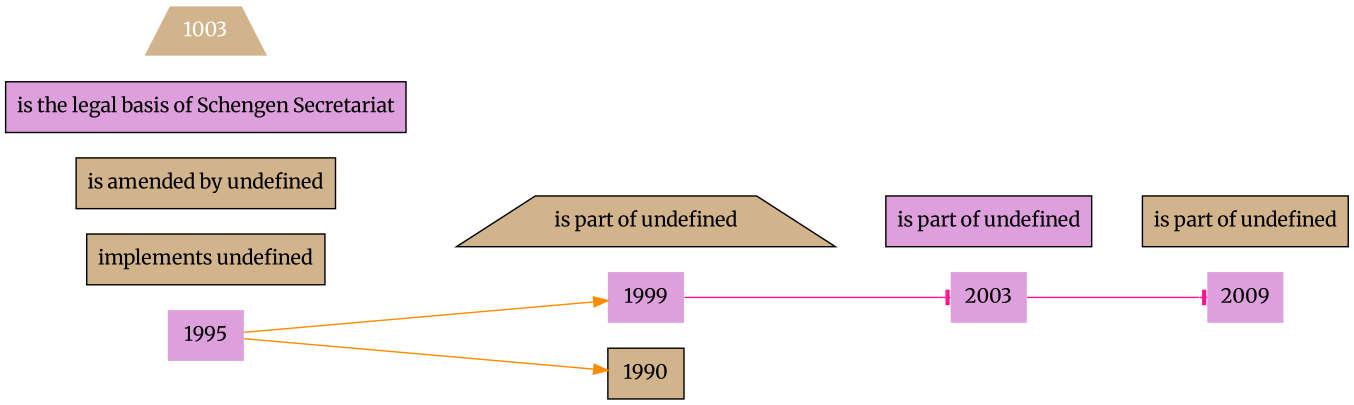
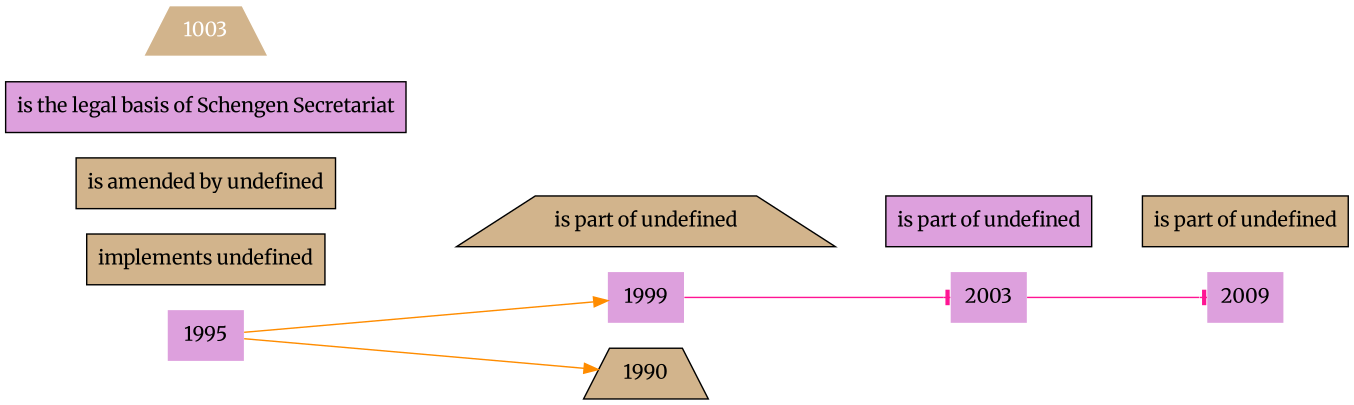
node "1990": shape box -> trapezium
